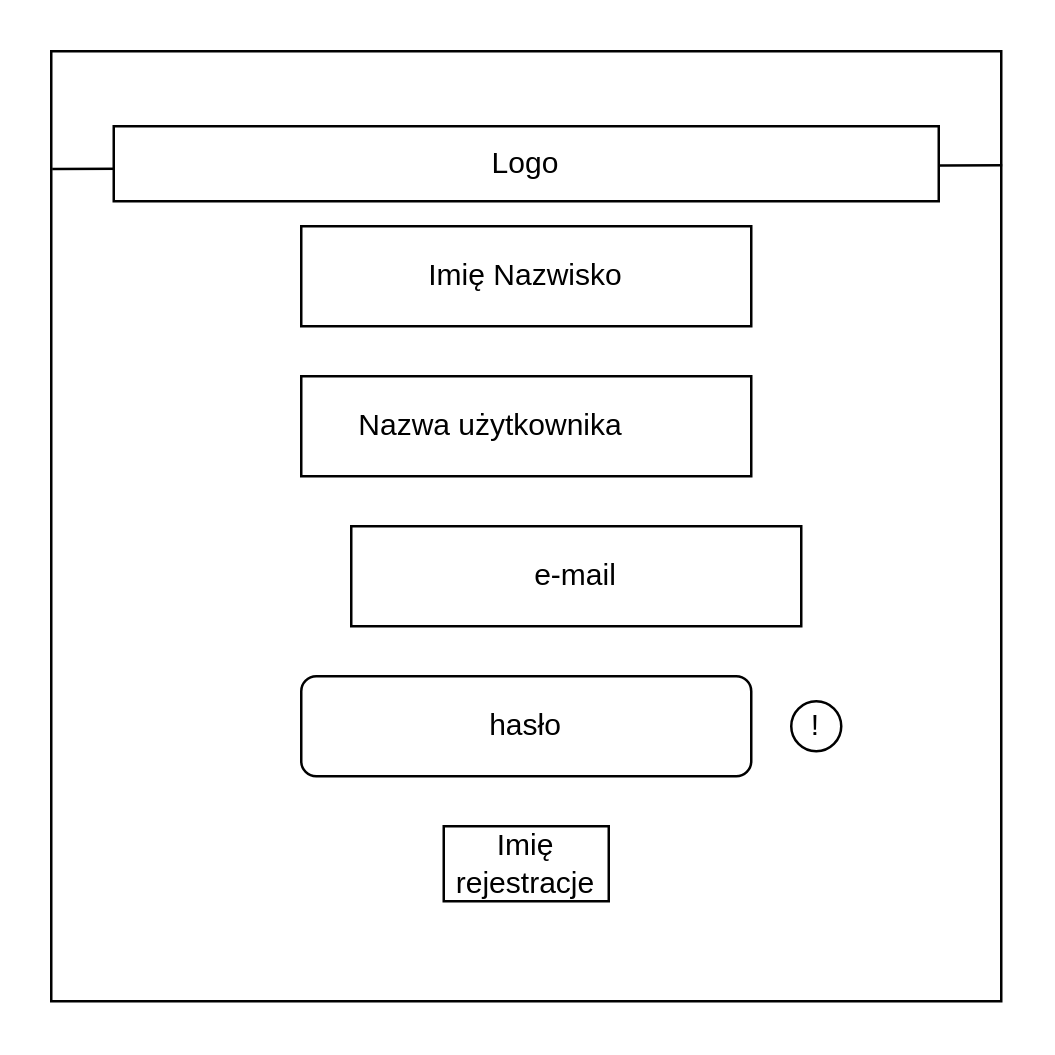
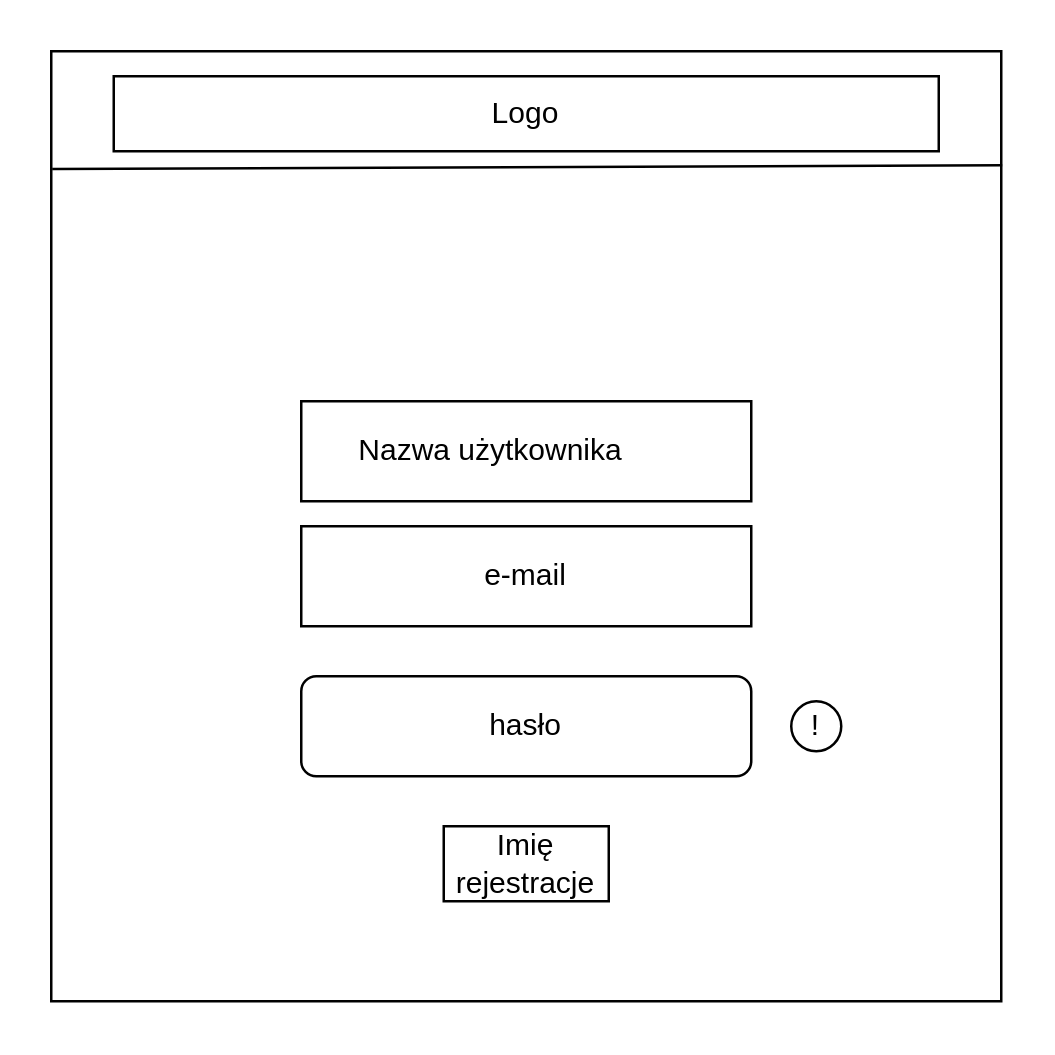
node "Logo": moved (526, 164) -> (526, 114)
node "Imię Nazwisko": removed
node "Nazwa użytkownika": moved (526, 426) -> (526, 451)
node "e-mail": moved (576, 576) -> (526, 576)
